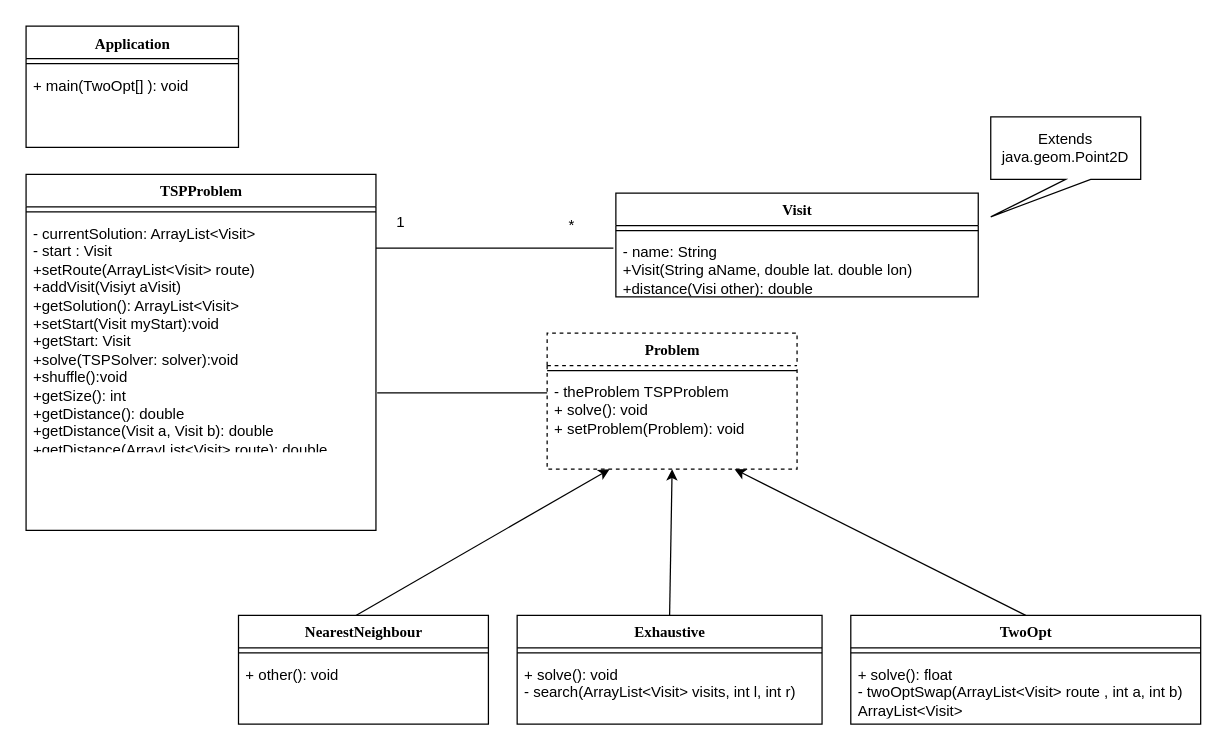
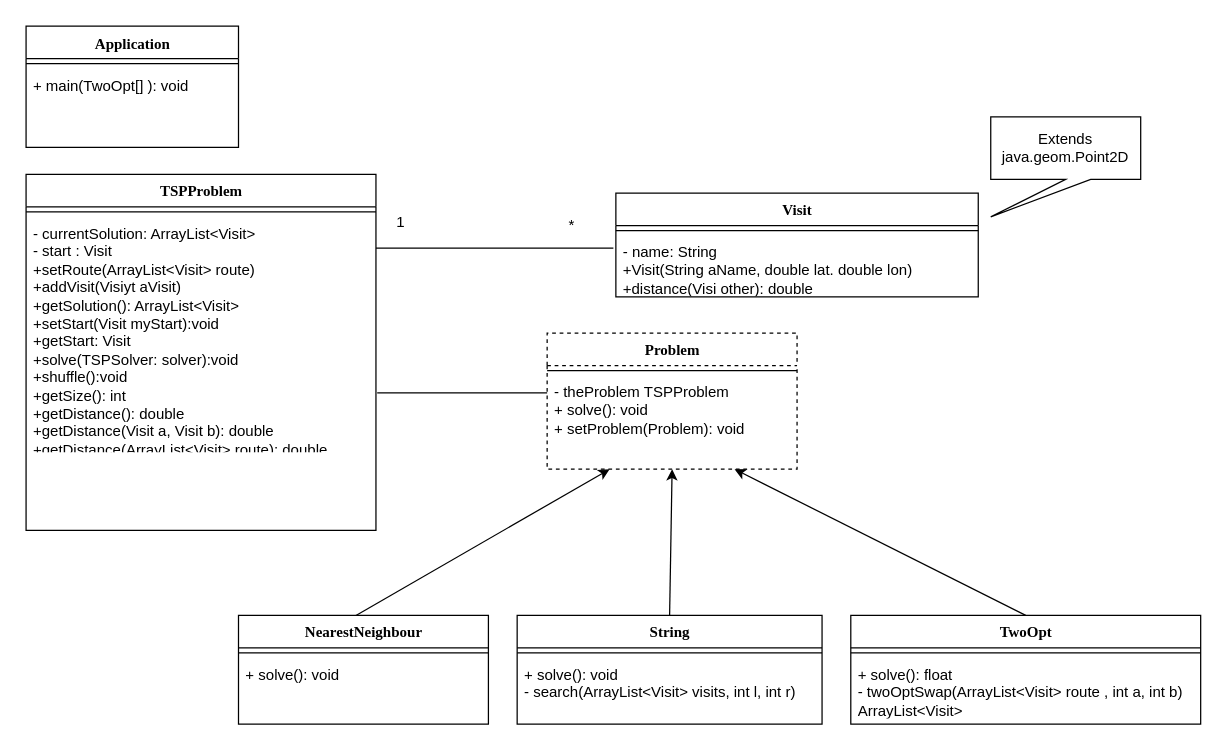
node "Exhaustive": label "Exhaustive" -> "String"
node "+ other(): void": label "+ other(): void" -> "+ solve(): void"
